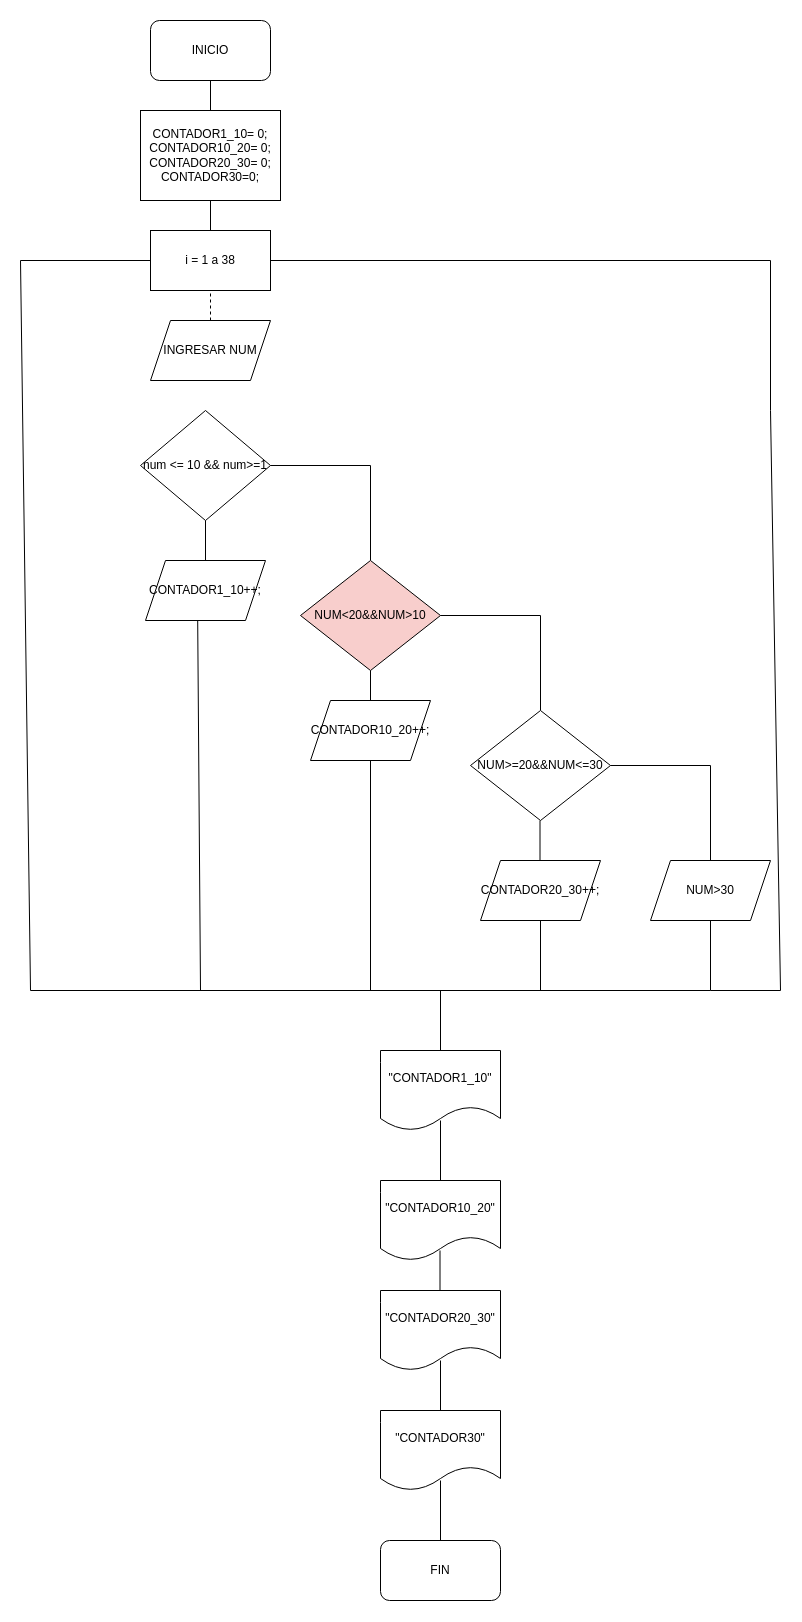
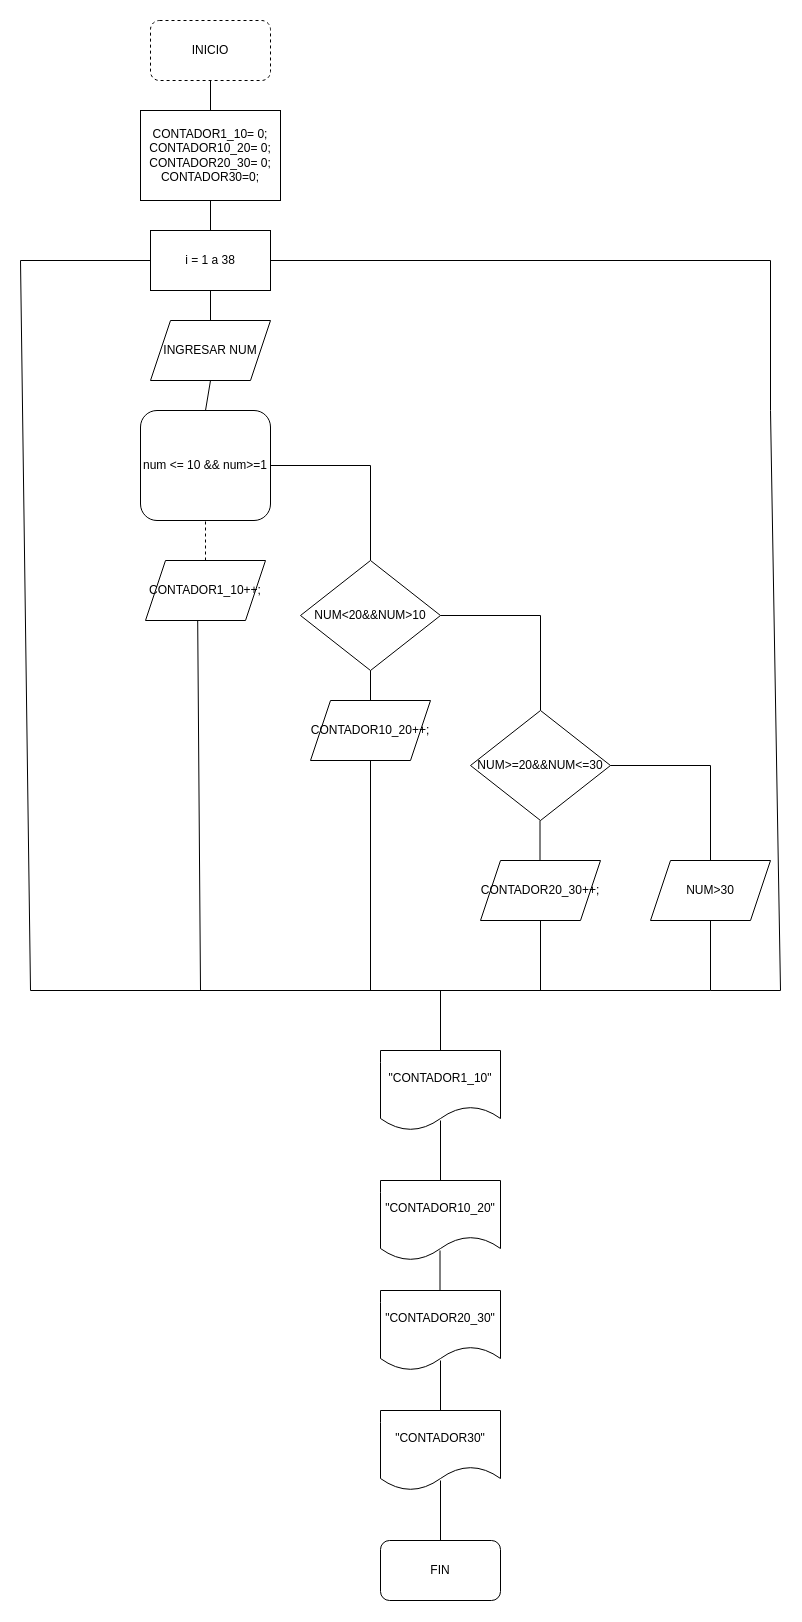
node "INICIO": style solid -> dashed
edge "i = 1 a 38" -- "INGRESAR NUM": style dashed -> solid
edge "INGRESAR NUM" -- "num <= 10 && num>=1": added
node "num <= 10 && num>=1": shape diamond -> rounded rectangle
edge "num <= 10 && num>=1" -- "CONTADOR1_10++;": style solid -> dashed
node "NUM<20&&NUM>10": fillcolor #f8cecc -> #ffffff
